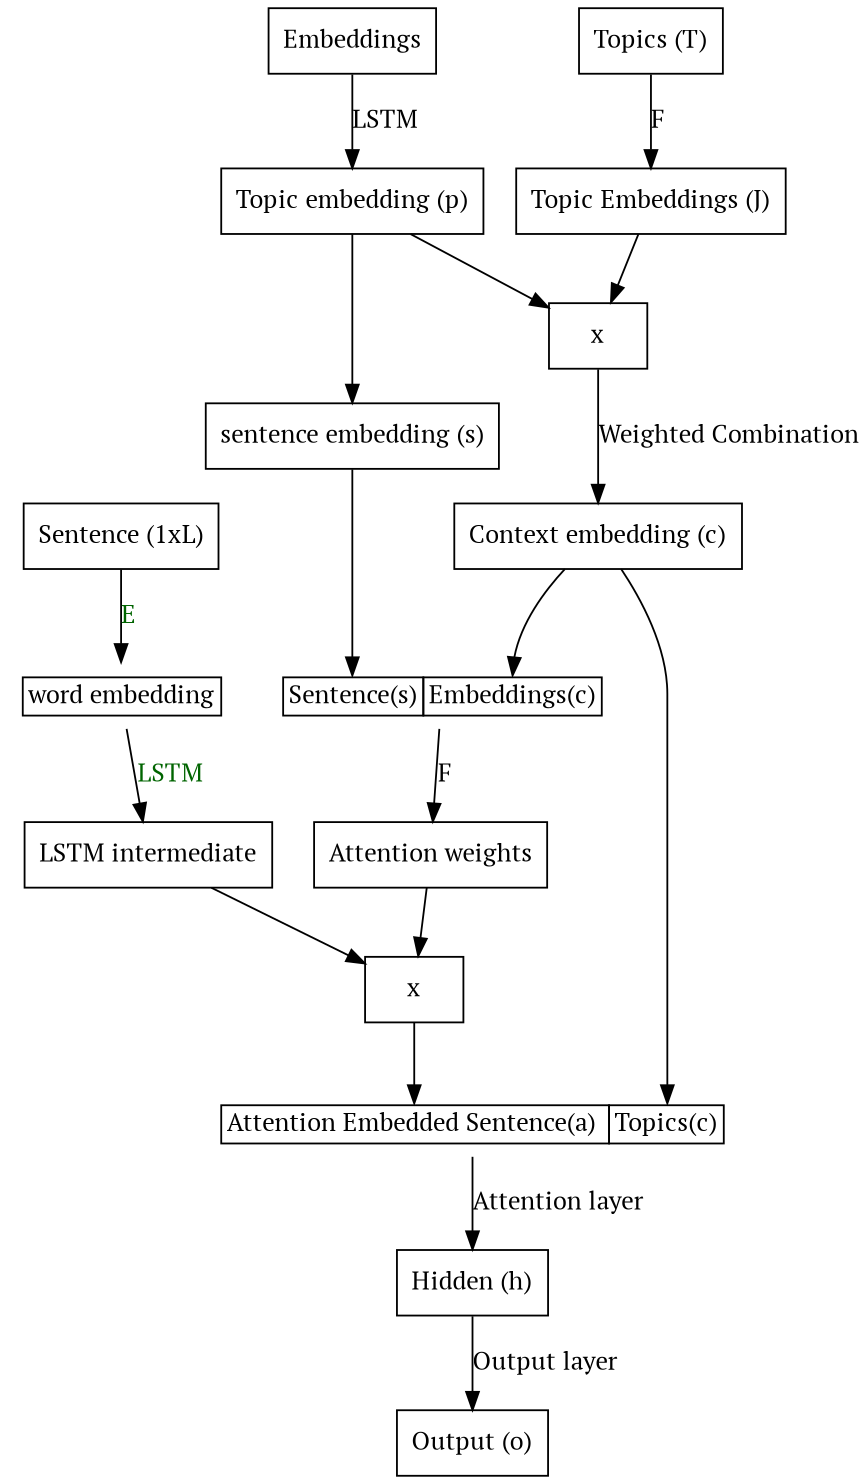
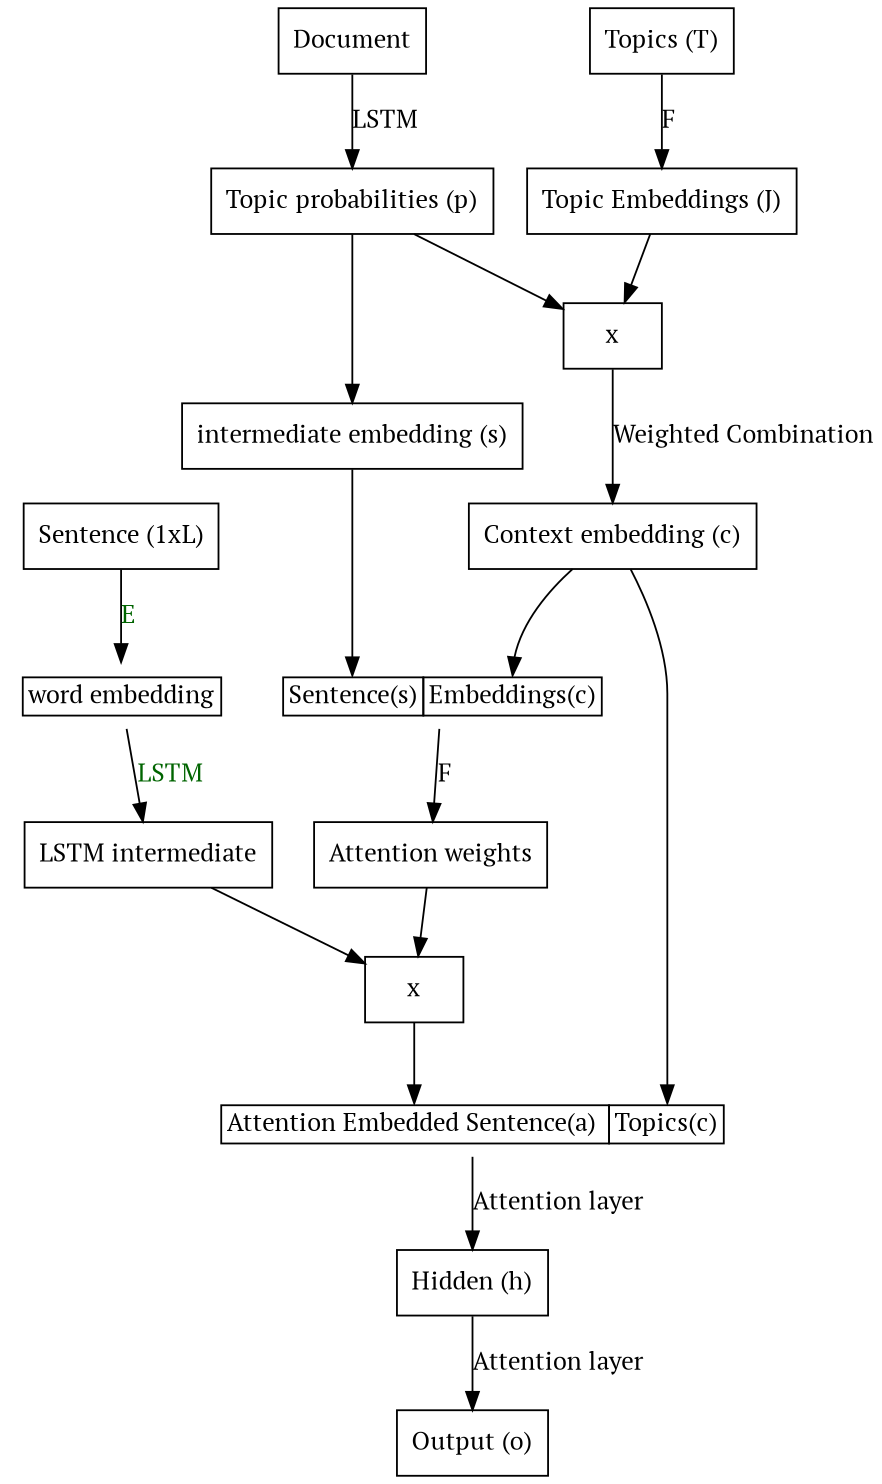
node "Embeddings": label "Embeddings" -> "Document"
node "Topic embedding (p)": label "Topic embedding (p)" -> "Topic probabilities (p)"
node "sentence embedding (s)": label "sentence embedding (s)" -> "intermediate embedding (s)"
edge "Hidden (h)" -> "Output (o)": label "Output layer" -> "Attention layer"
